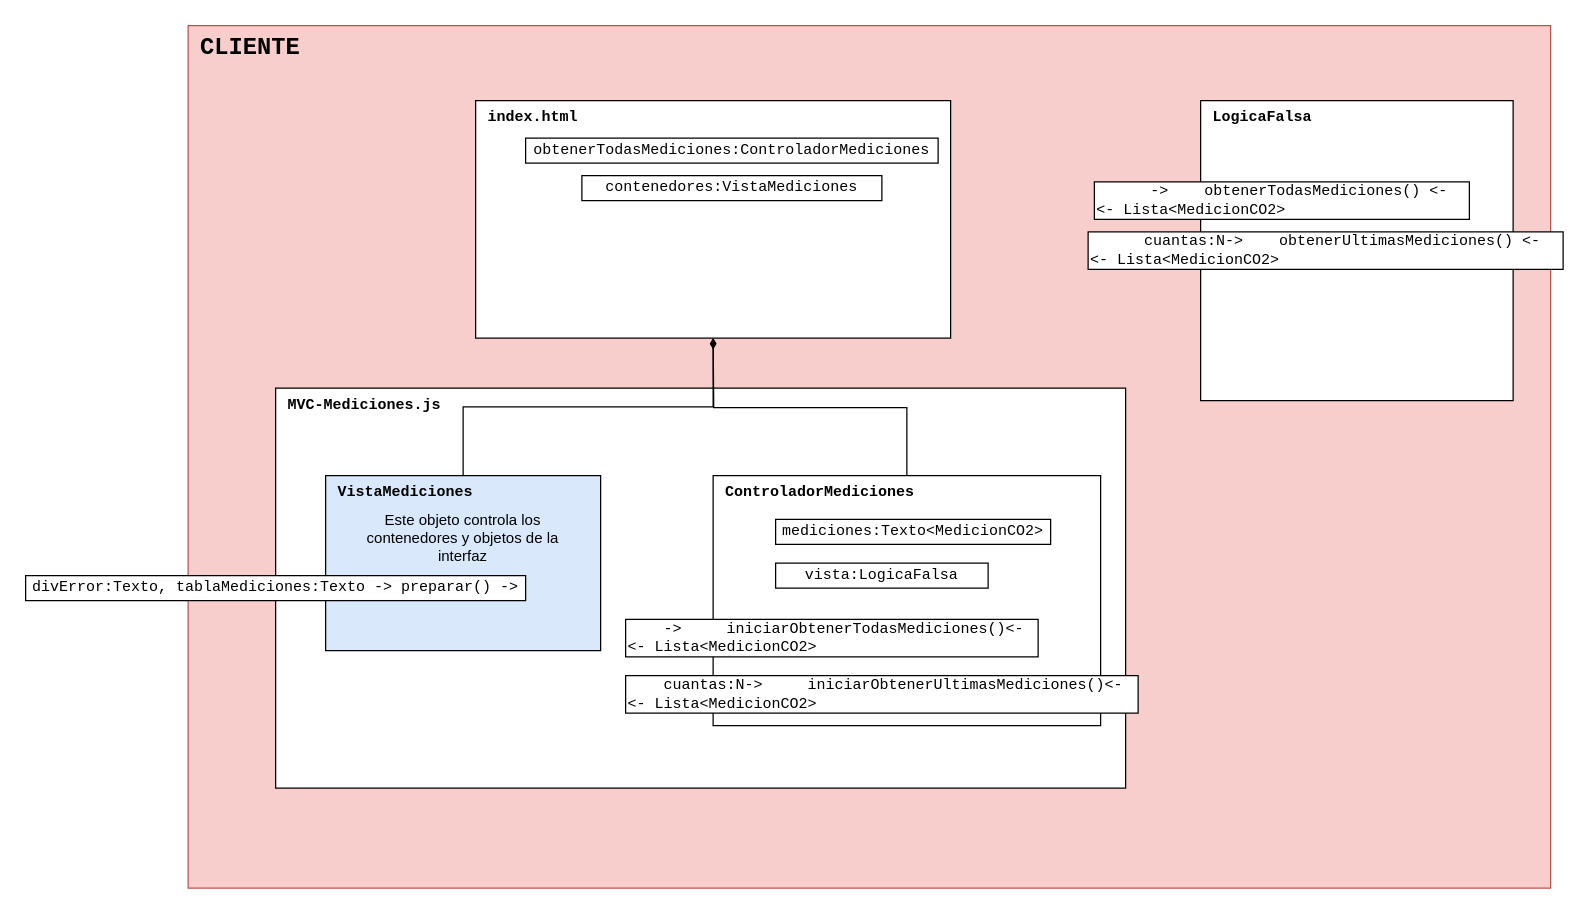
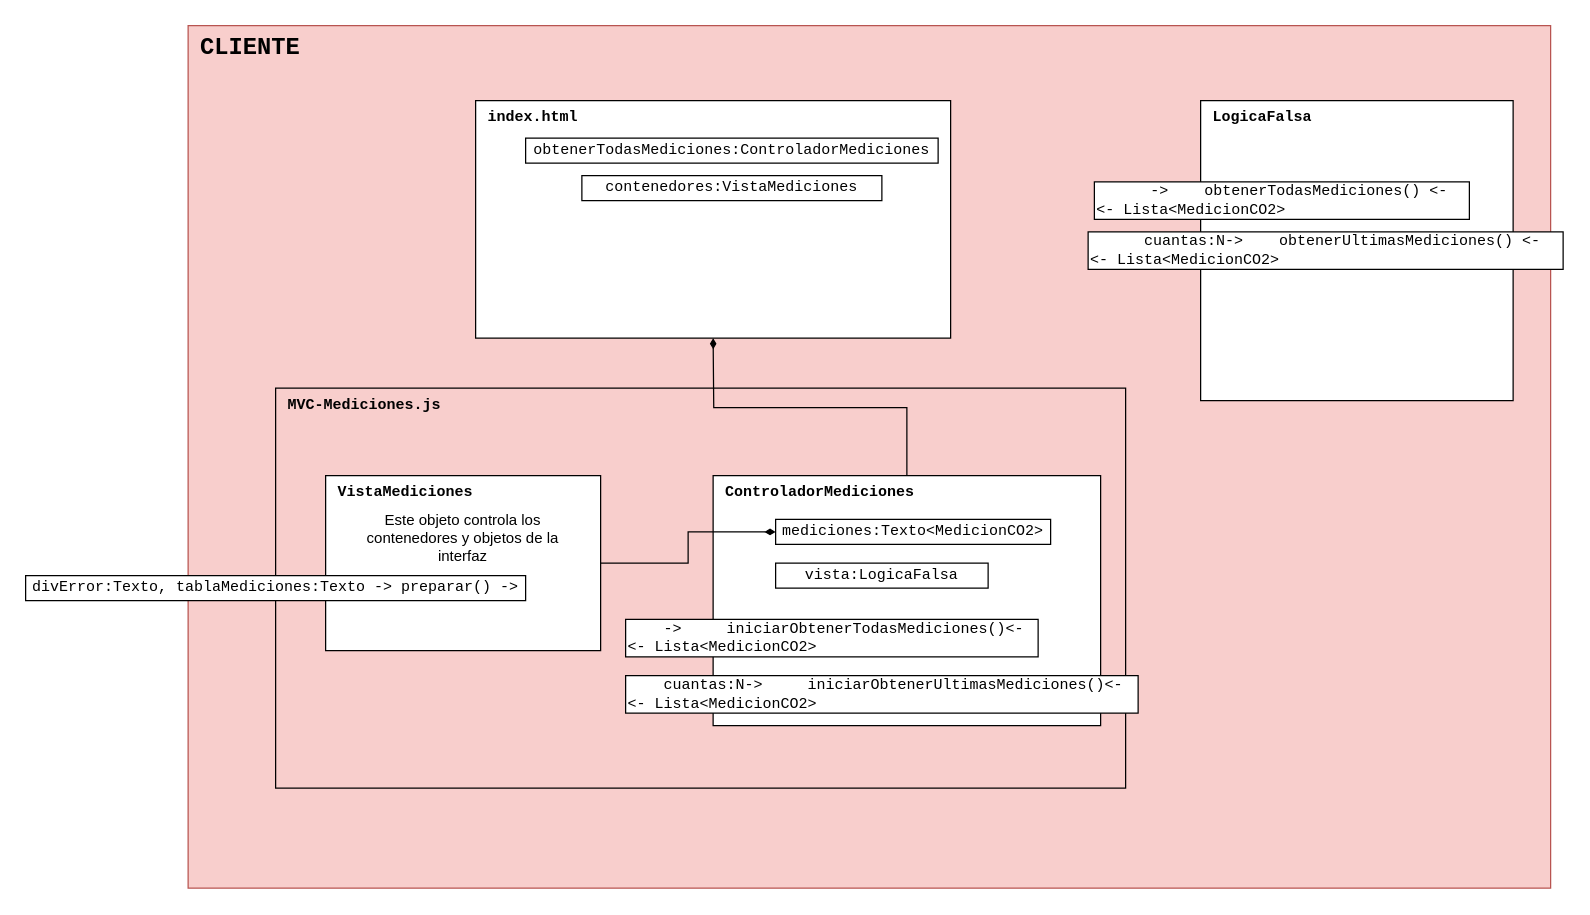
edge "VistaMediciones" -> "index.html": now "VistaMediciones" -> "mediciones:Texto<MedicionCO2>"
node "VistaMediciones": fillcolor #dae8fc -> #ffffff
node "MVC-Mediciones.js": fillcolor #ffffff -> #f8cecc
